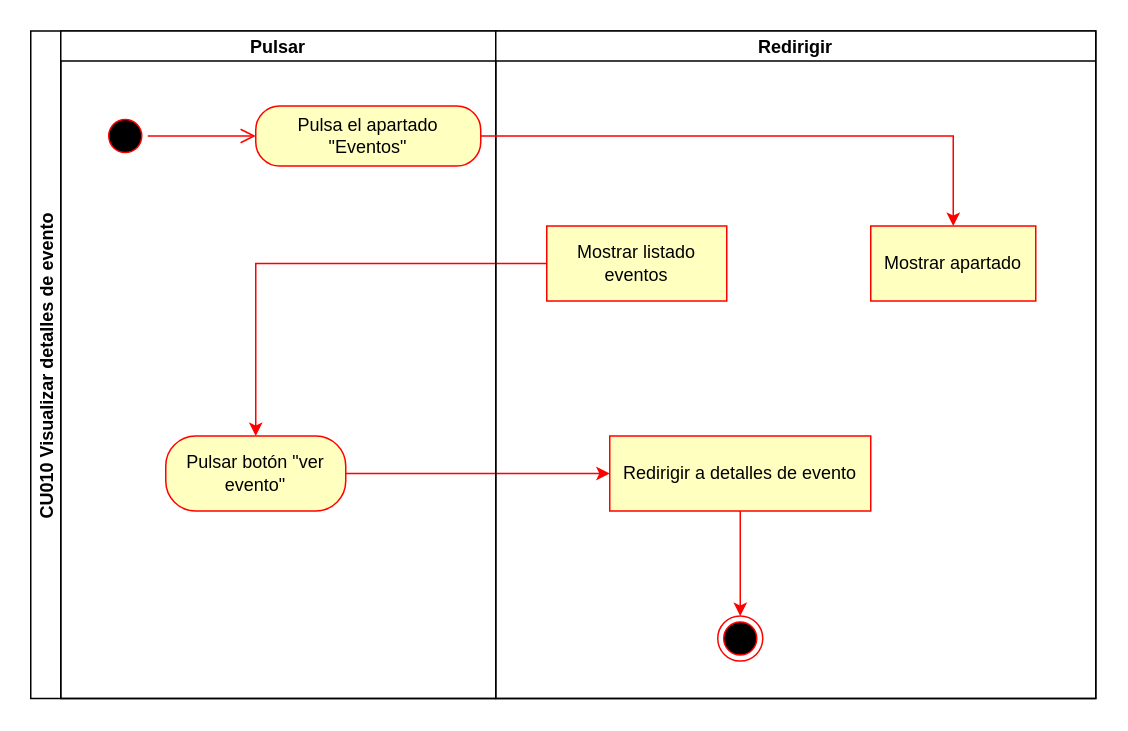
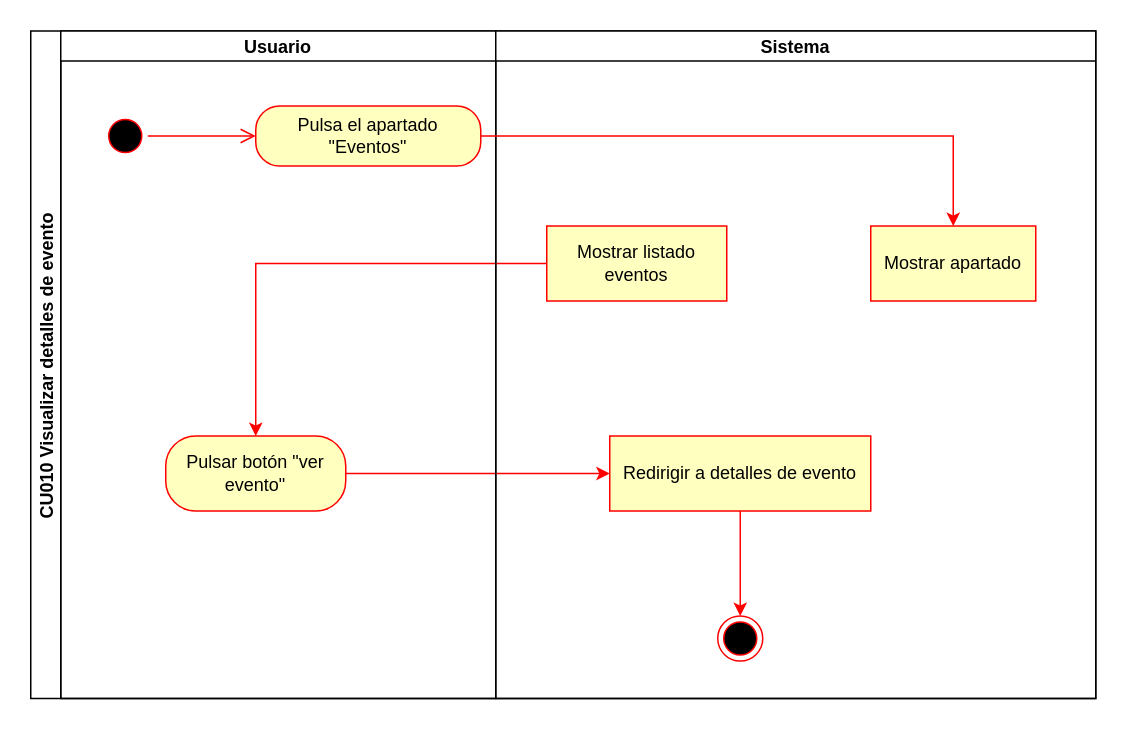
node "Pulsar": label "Pulsar" -> "Usuario"
node "Redirigir": label "Redirigir" -> "Sistema"
